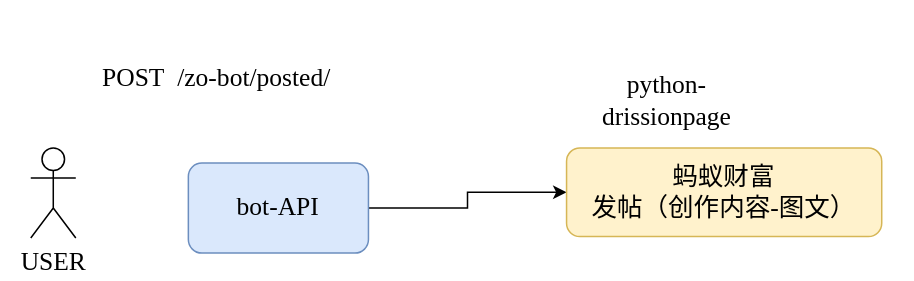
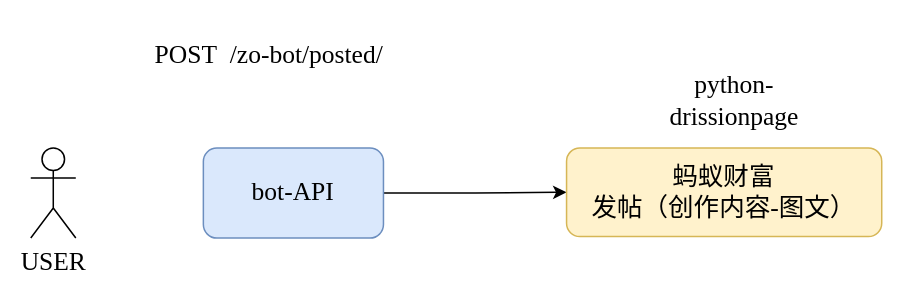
node "POST /zo-bot/posted/": moved (310, 77) -> (362, 54)
node "python-drissionpage": moved (667, 101) -> (734, 101)
node "bot-API": moved (278, 208) -> (293, 193)
